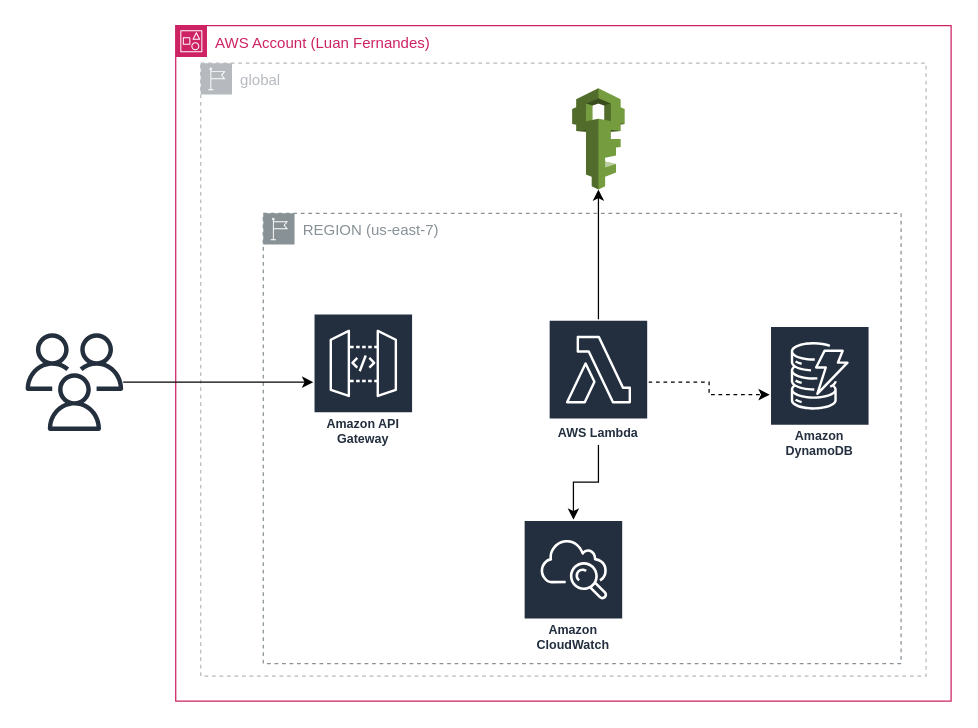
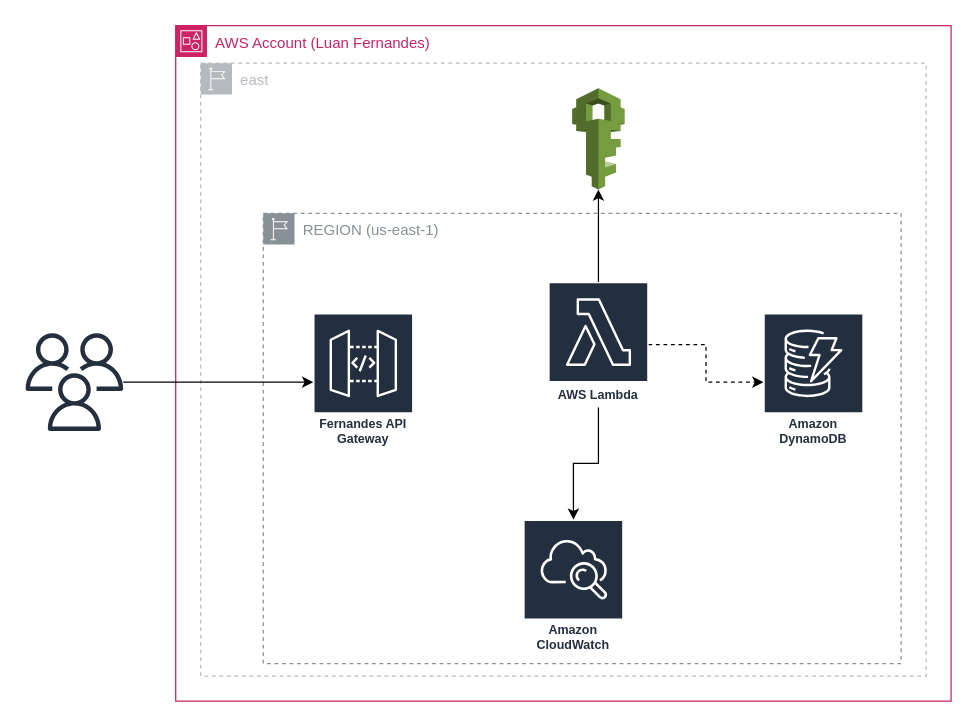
node "global": label "global" -> "east"
node "REGION (us-east-7)": label "REGION (us-east-7)" -> "REGION (us-east-1)"
node "AWS Lambda": moved (598, 382) -> (598, 344)
node "Amazon DynamoDB": moved (819, 394) -> (813, 382)
node "Amazon API Gateway": label "Amazon API Gateway" -> "Fernandes API Gateway"
